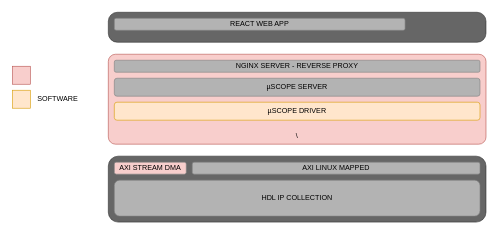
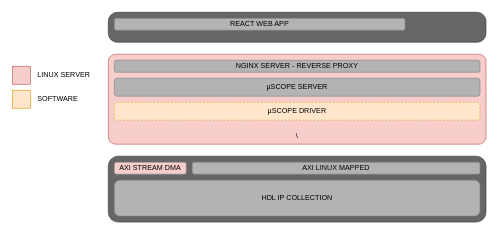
node "LINUX SERVER": added
node "µSCOPE DRIVER": style solid -> dashed
